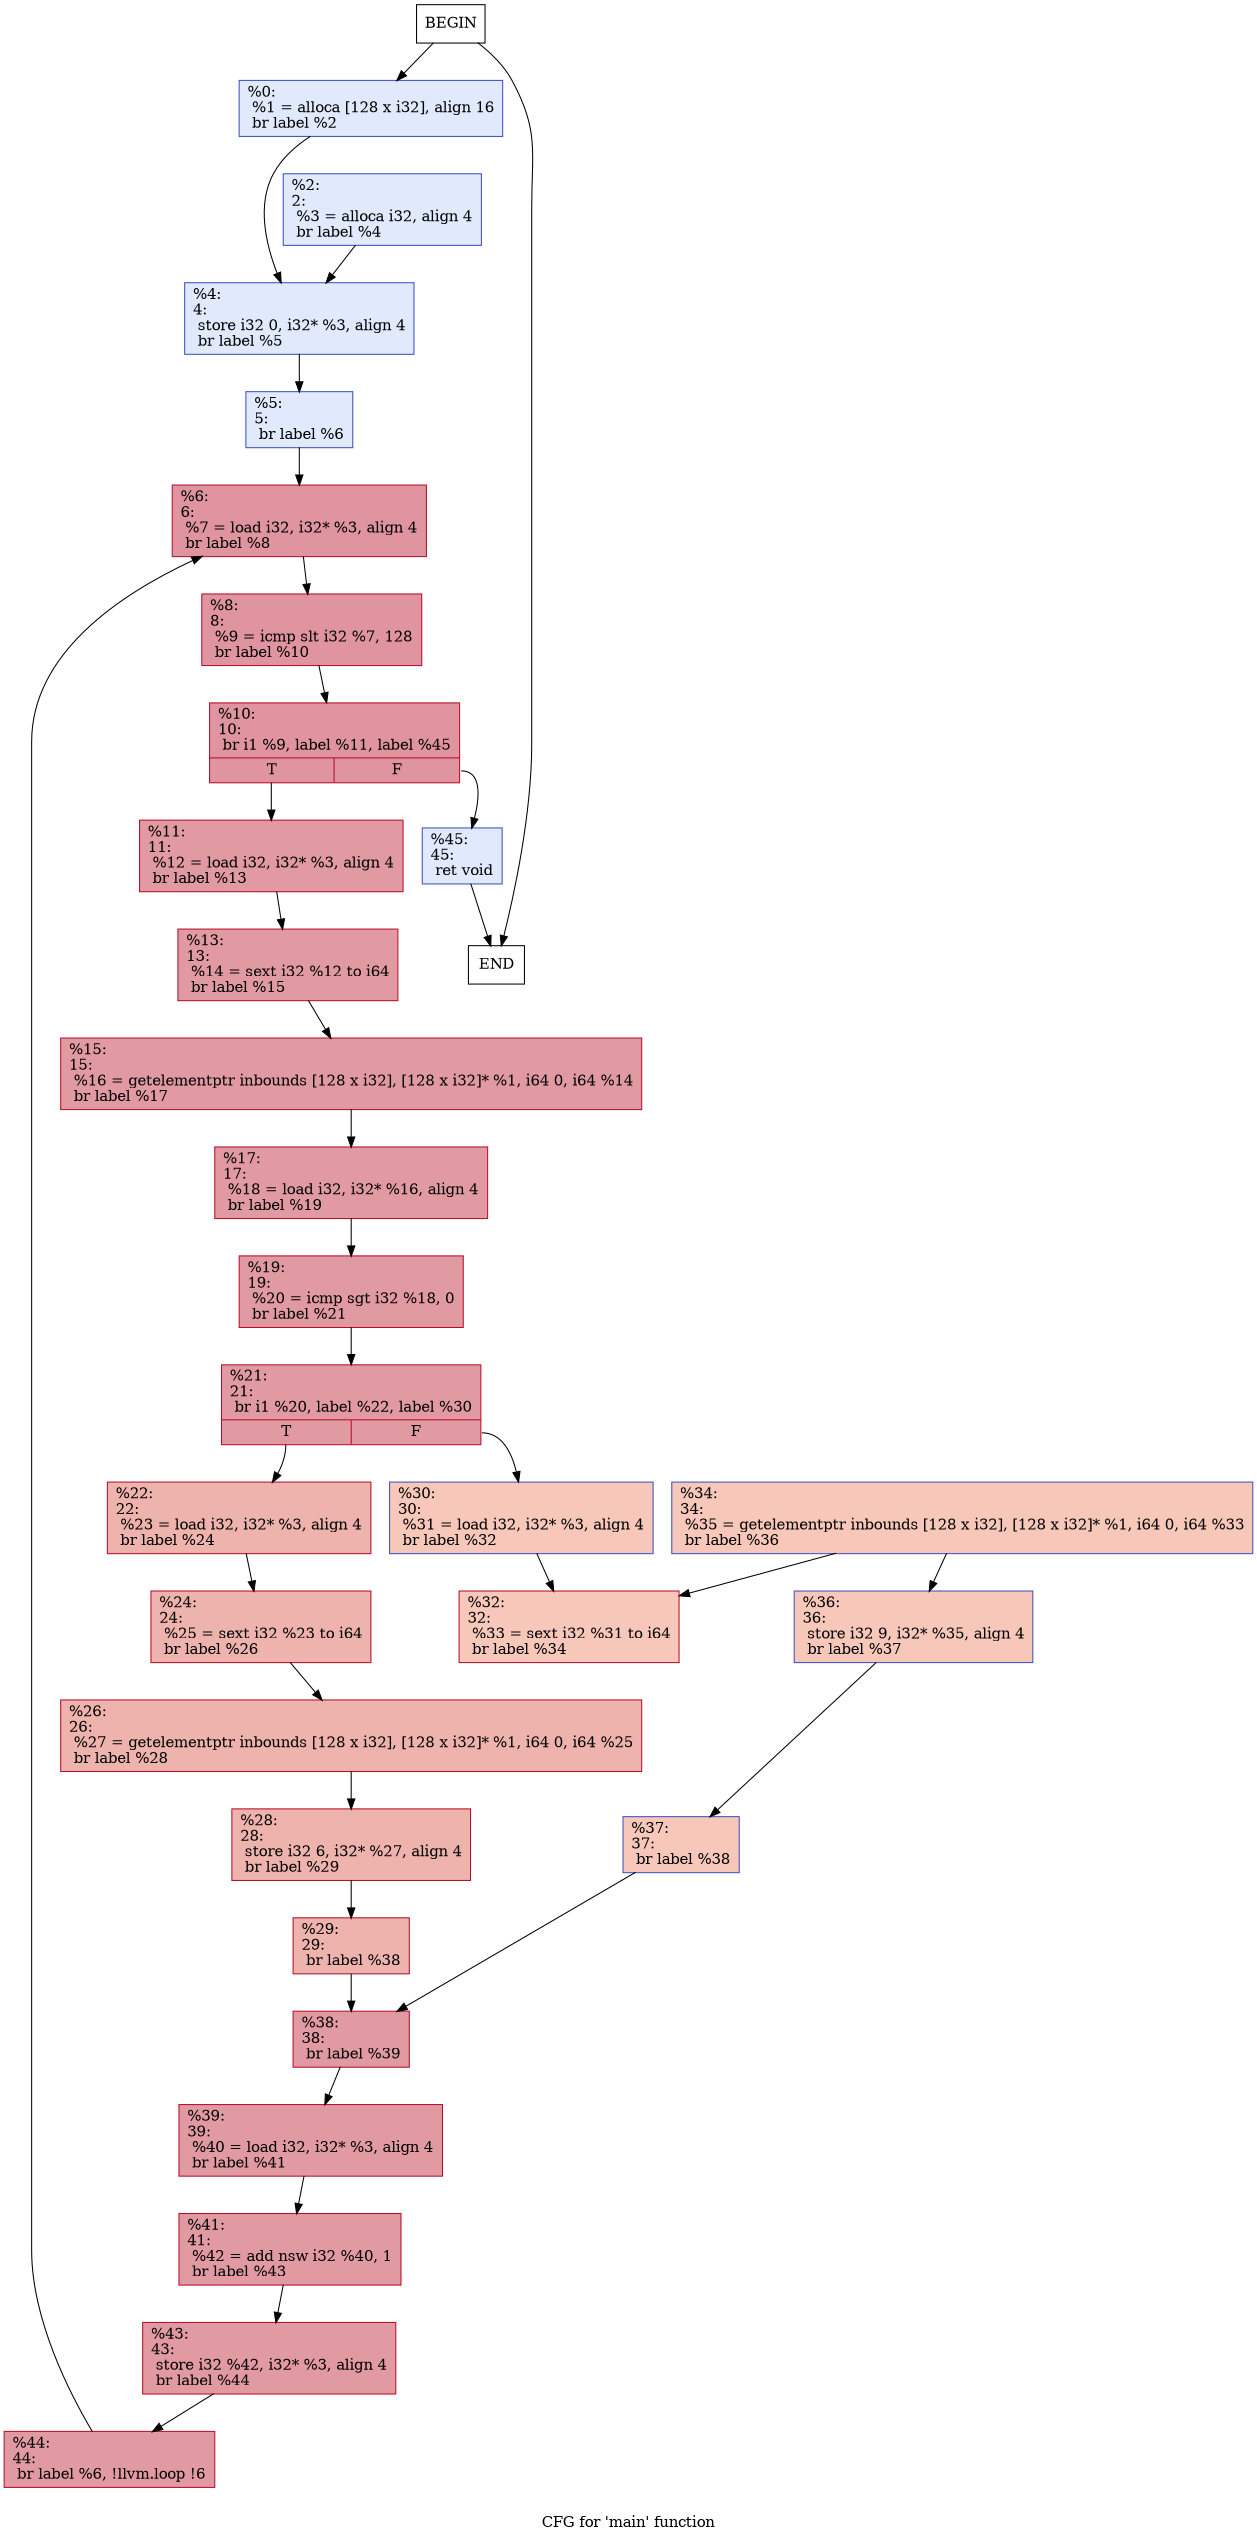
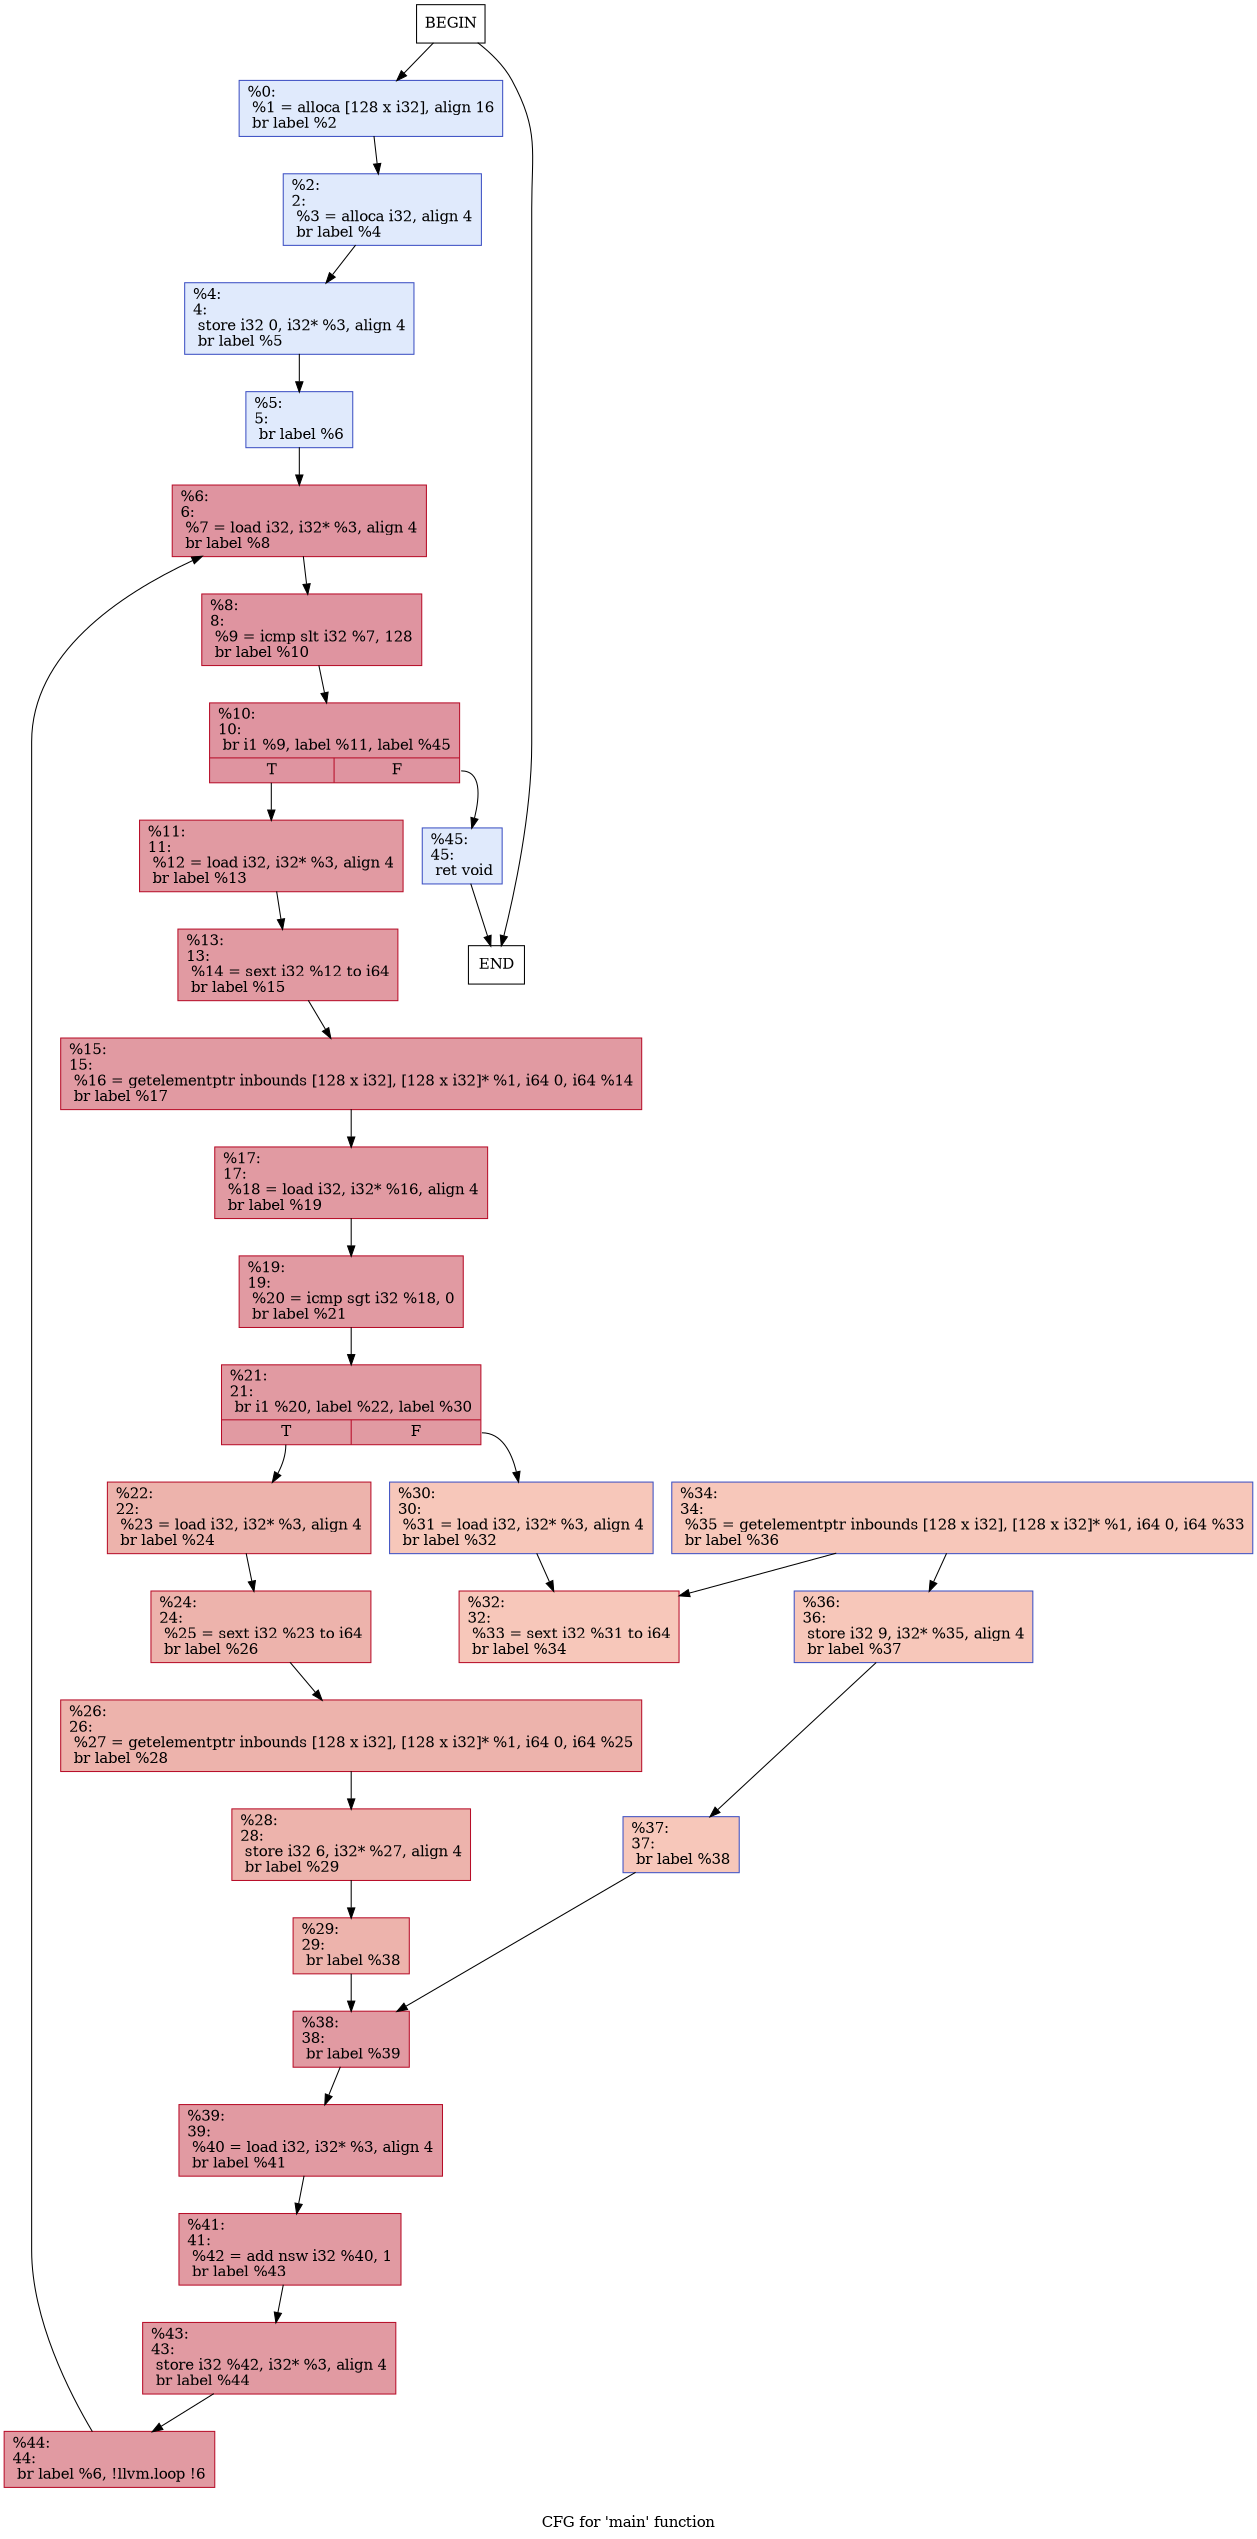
edge "%0:" -> "%4:": now "%0:" -> "%2:"
